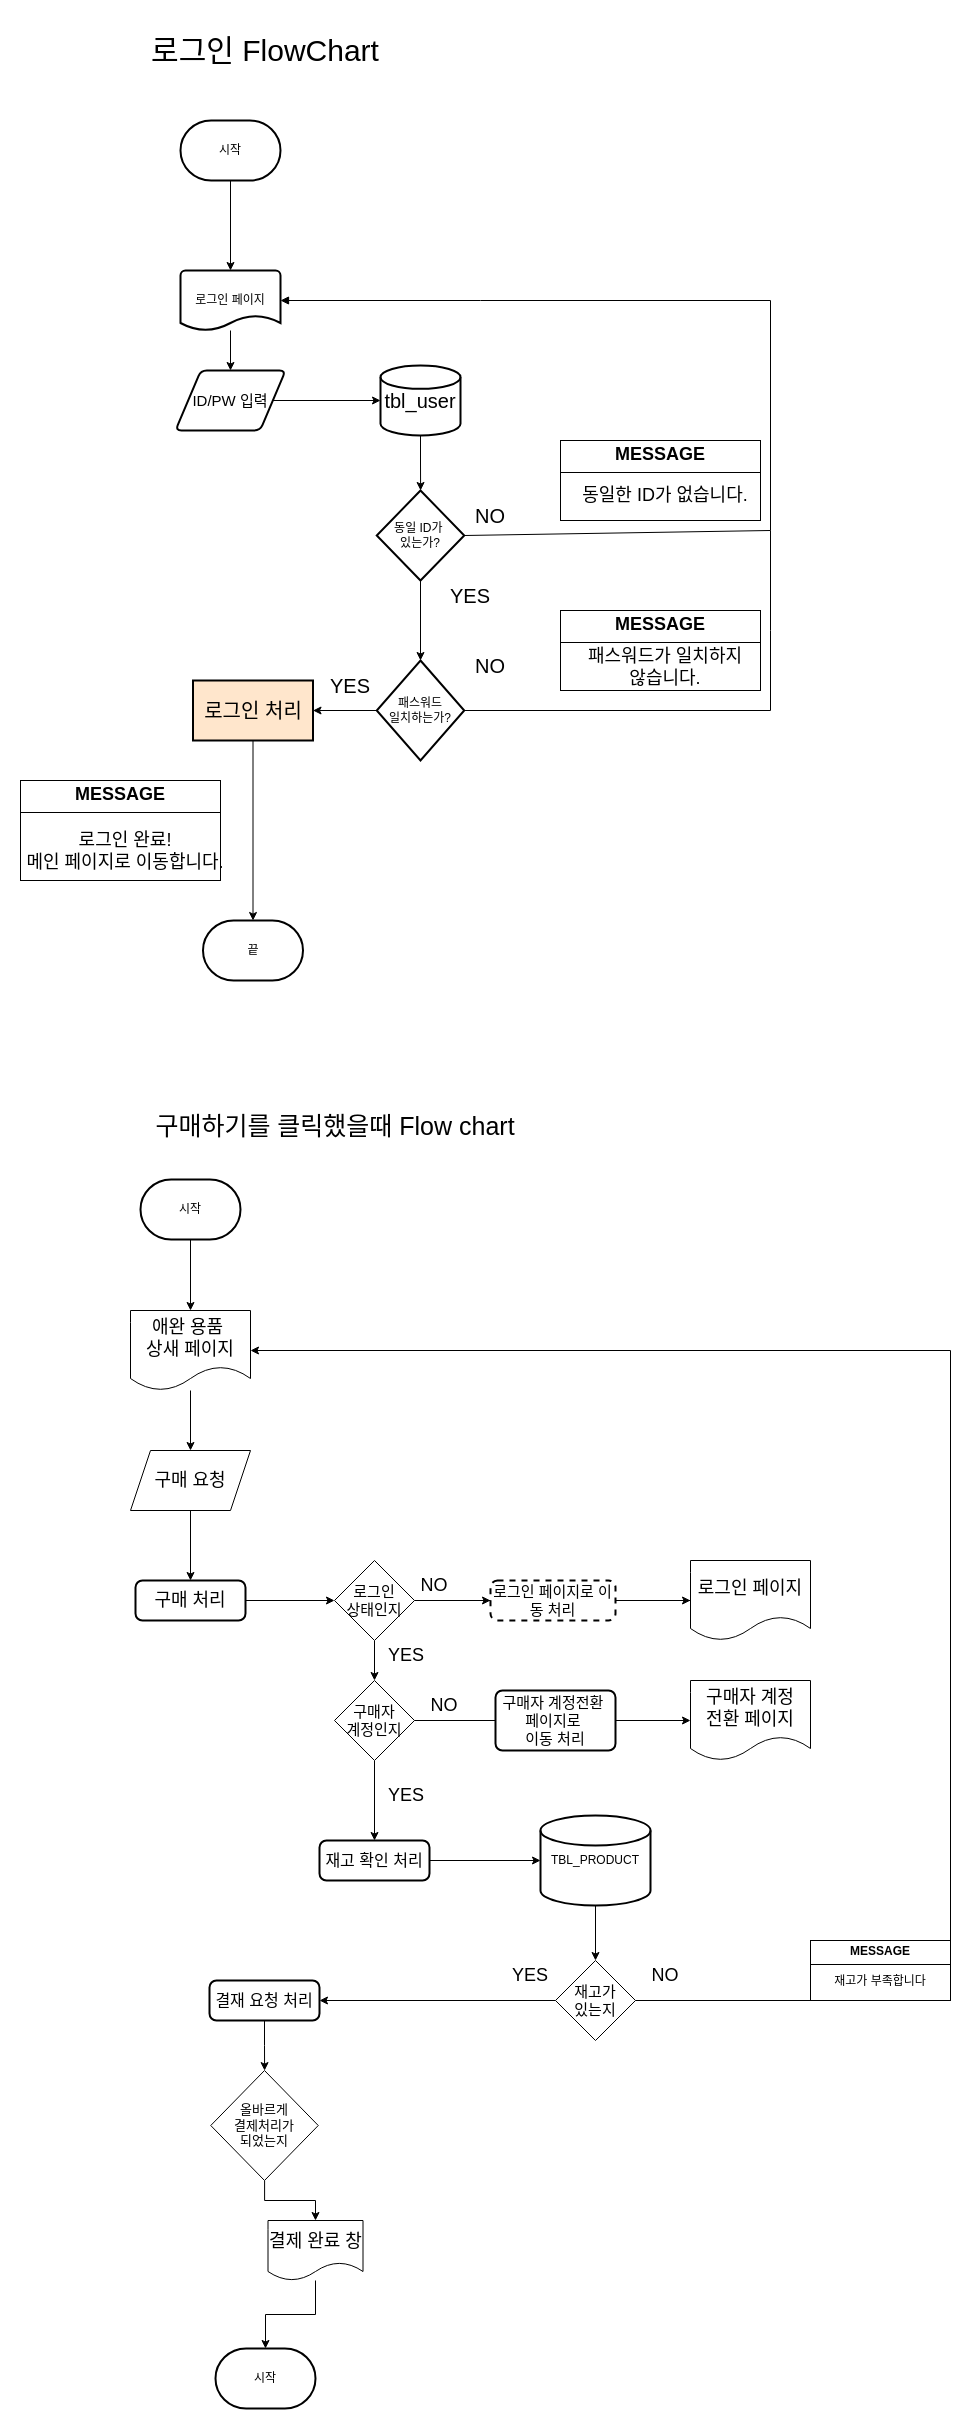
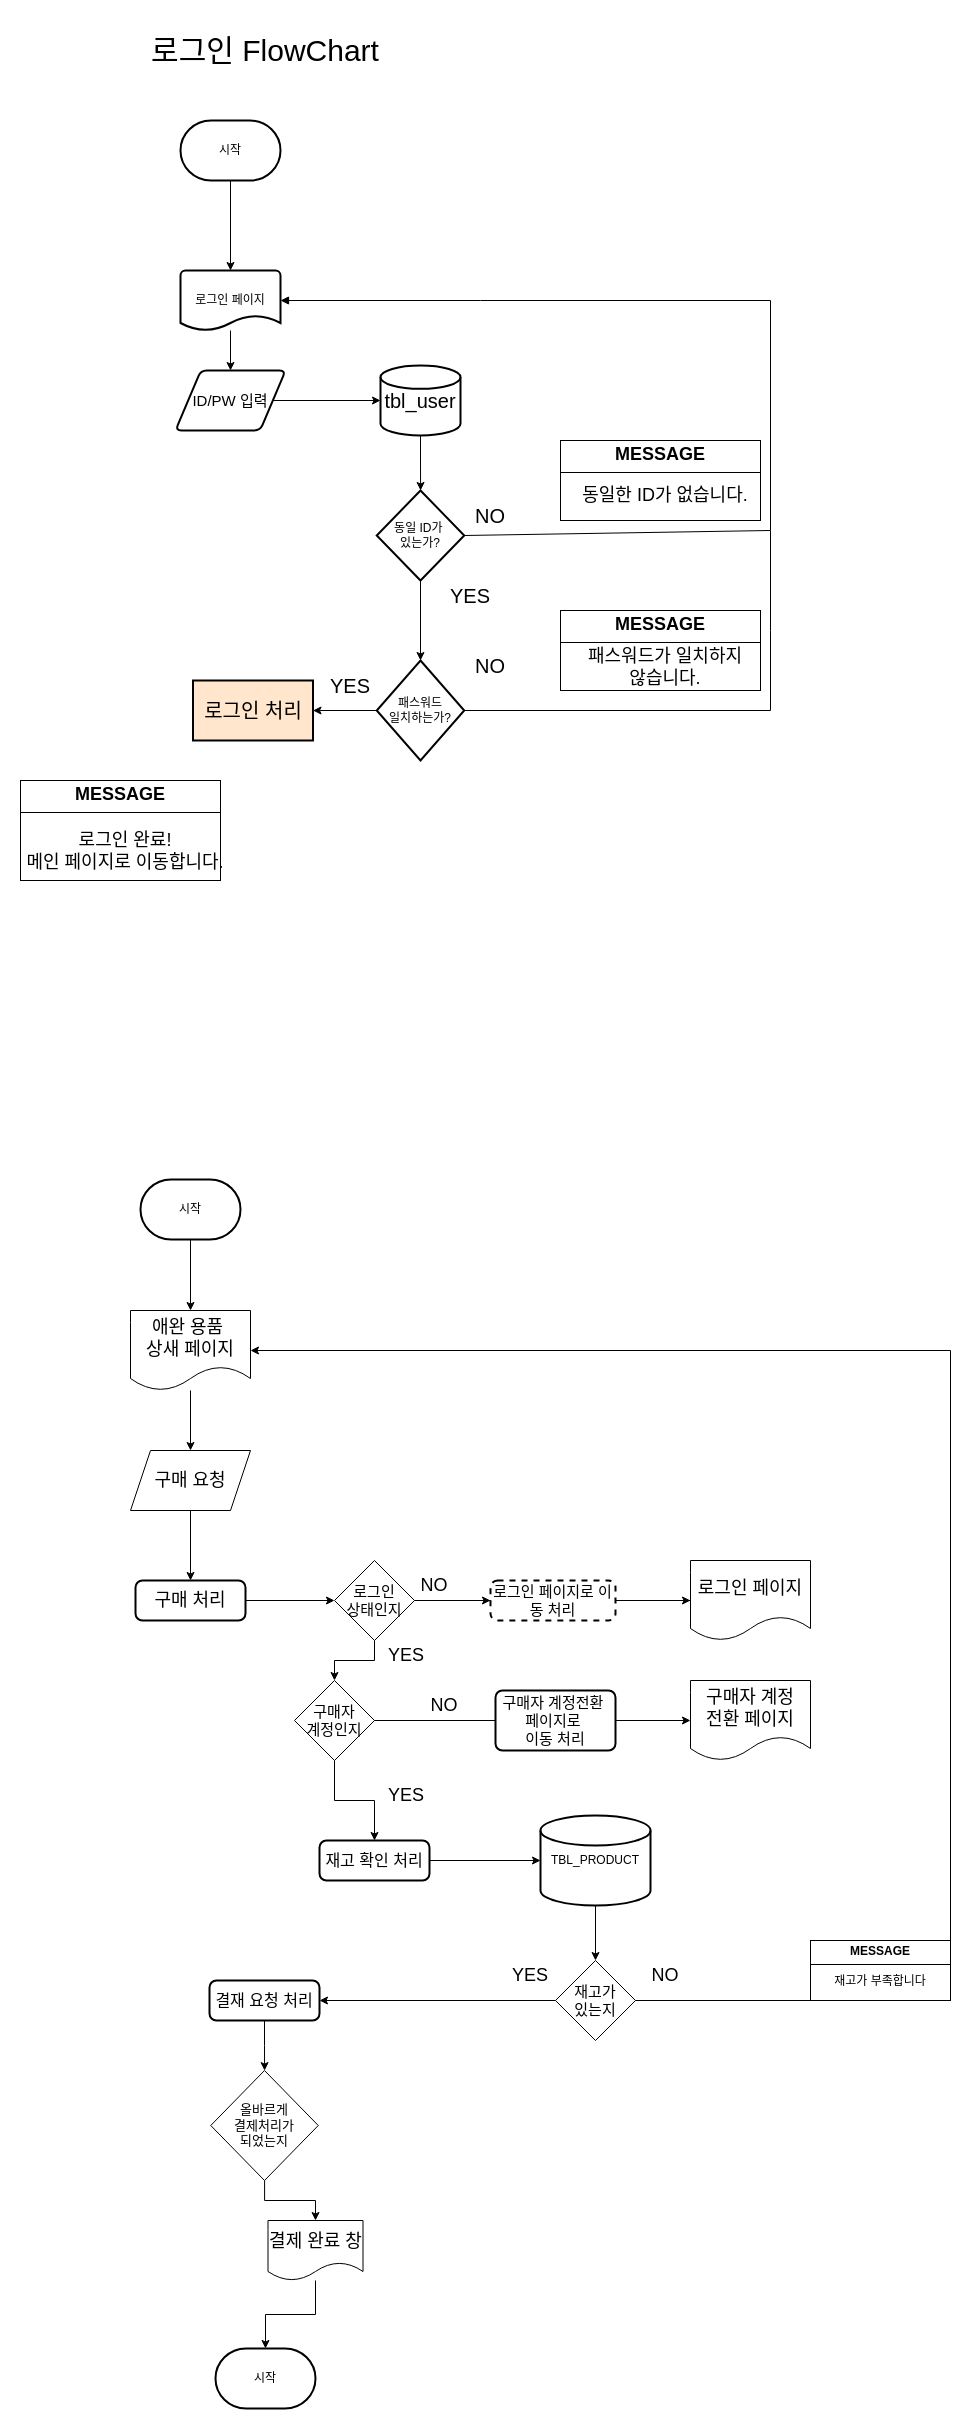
edge "로그인 처리" -> "끝": removed
node "끝": removed
node "구매하기를 클릭했을때 Flow chart": removed
node "구매자 계정인지": moved (375, 1721) -> (335, 1721)
